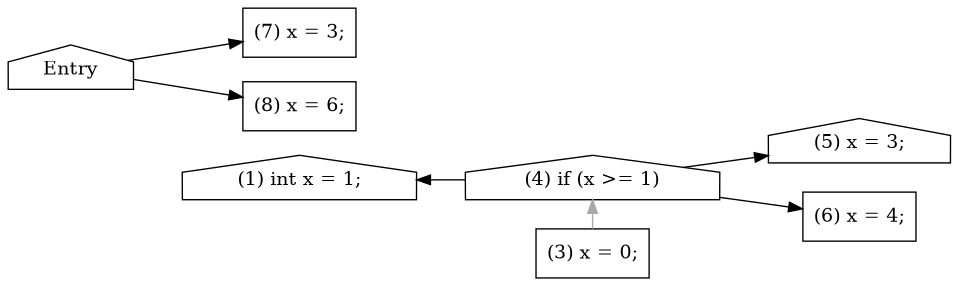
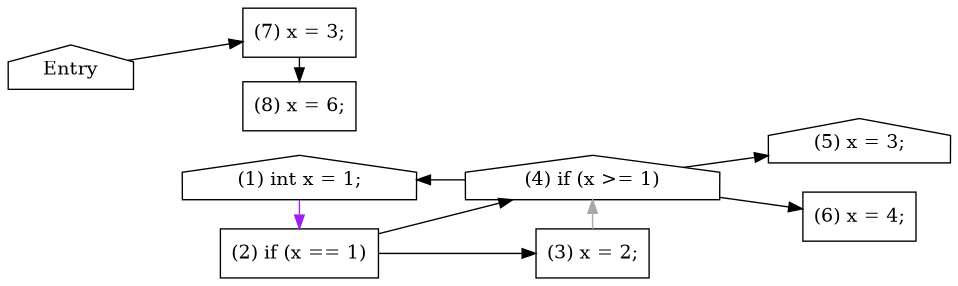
edge "Entry" -> "(8) x = 6;": now "(7) x = 3;" -> "(8) x = 6;"
node "(2) if (x == 1)": added
node "(3) x = 0;": label "(3) x = 0;" -> "(3) x = 2;"
